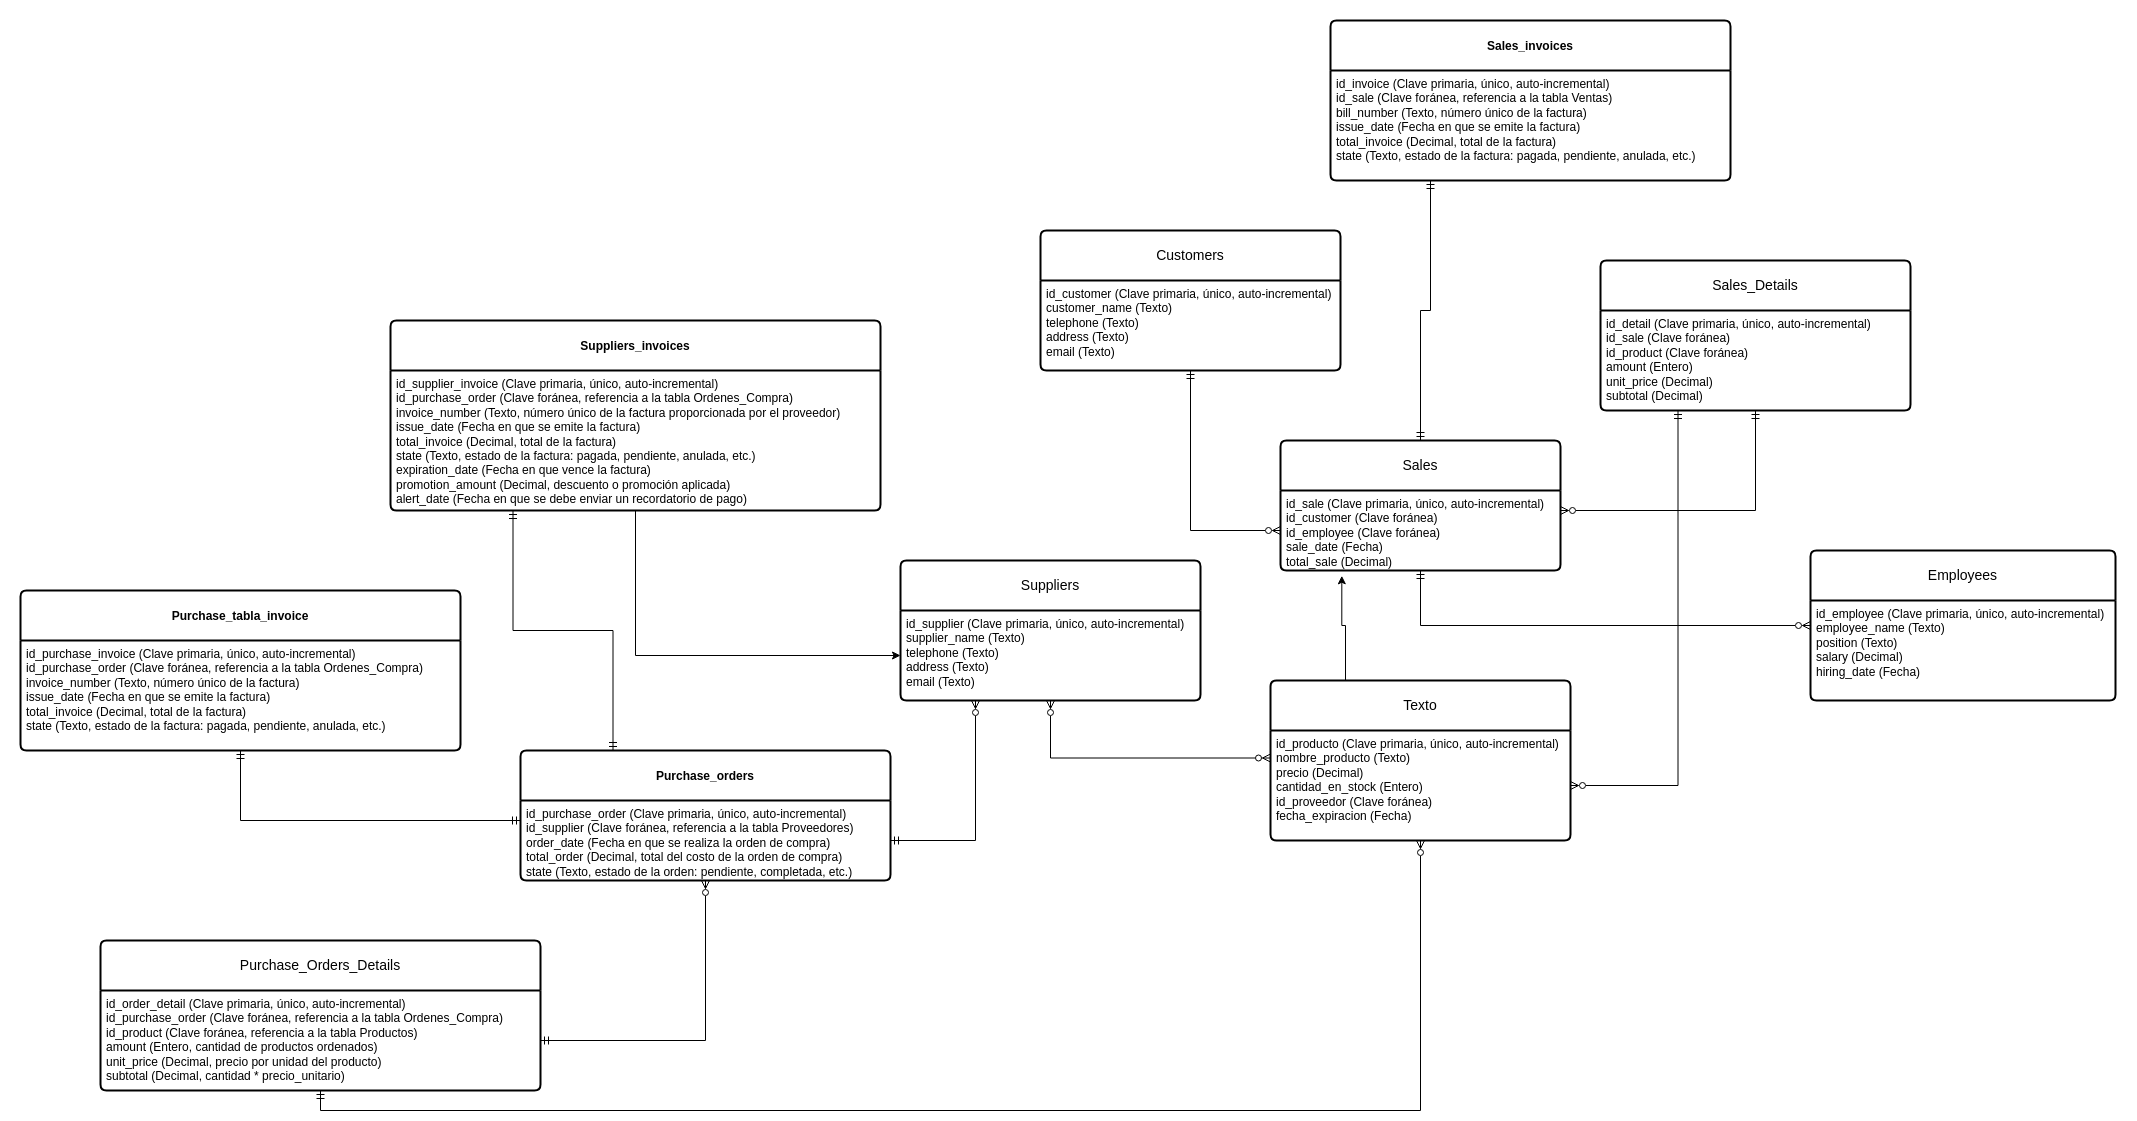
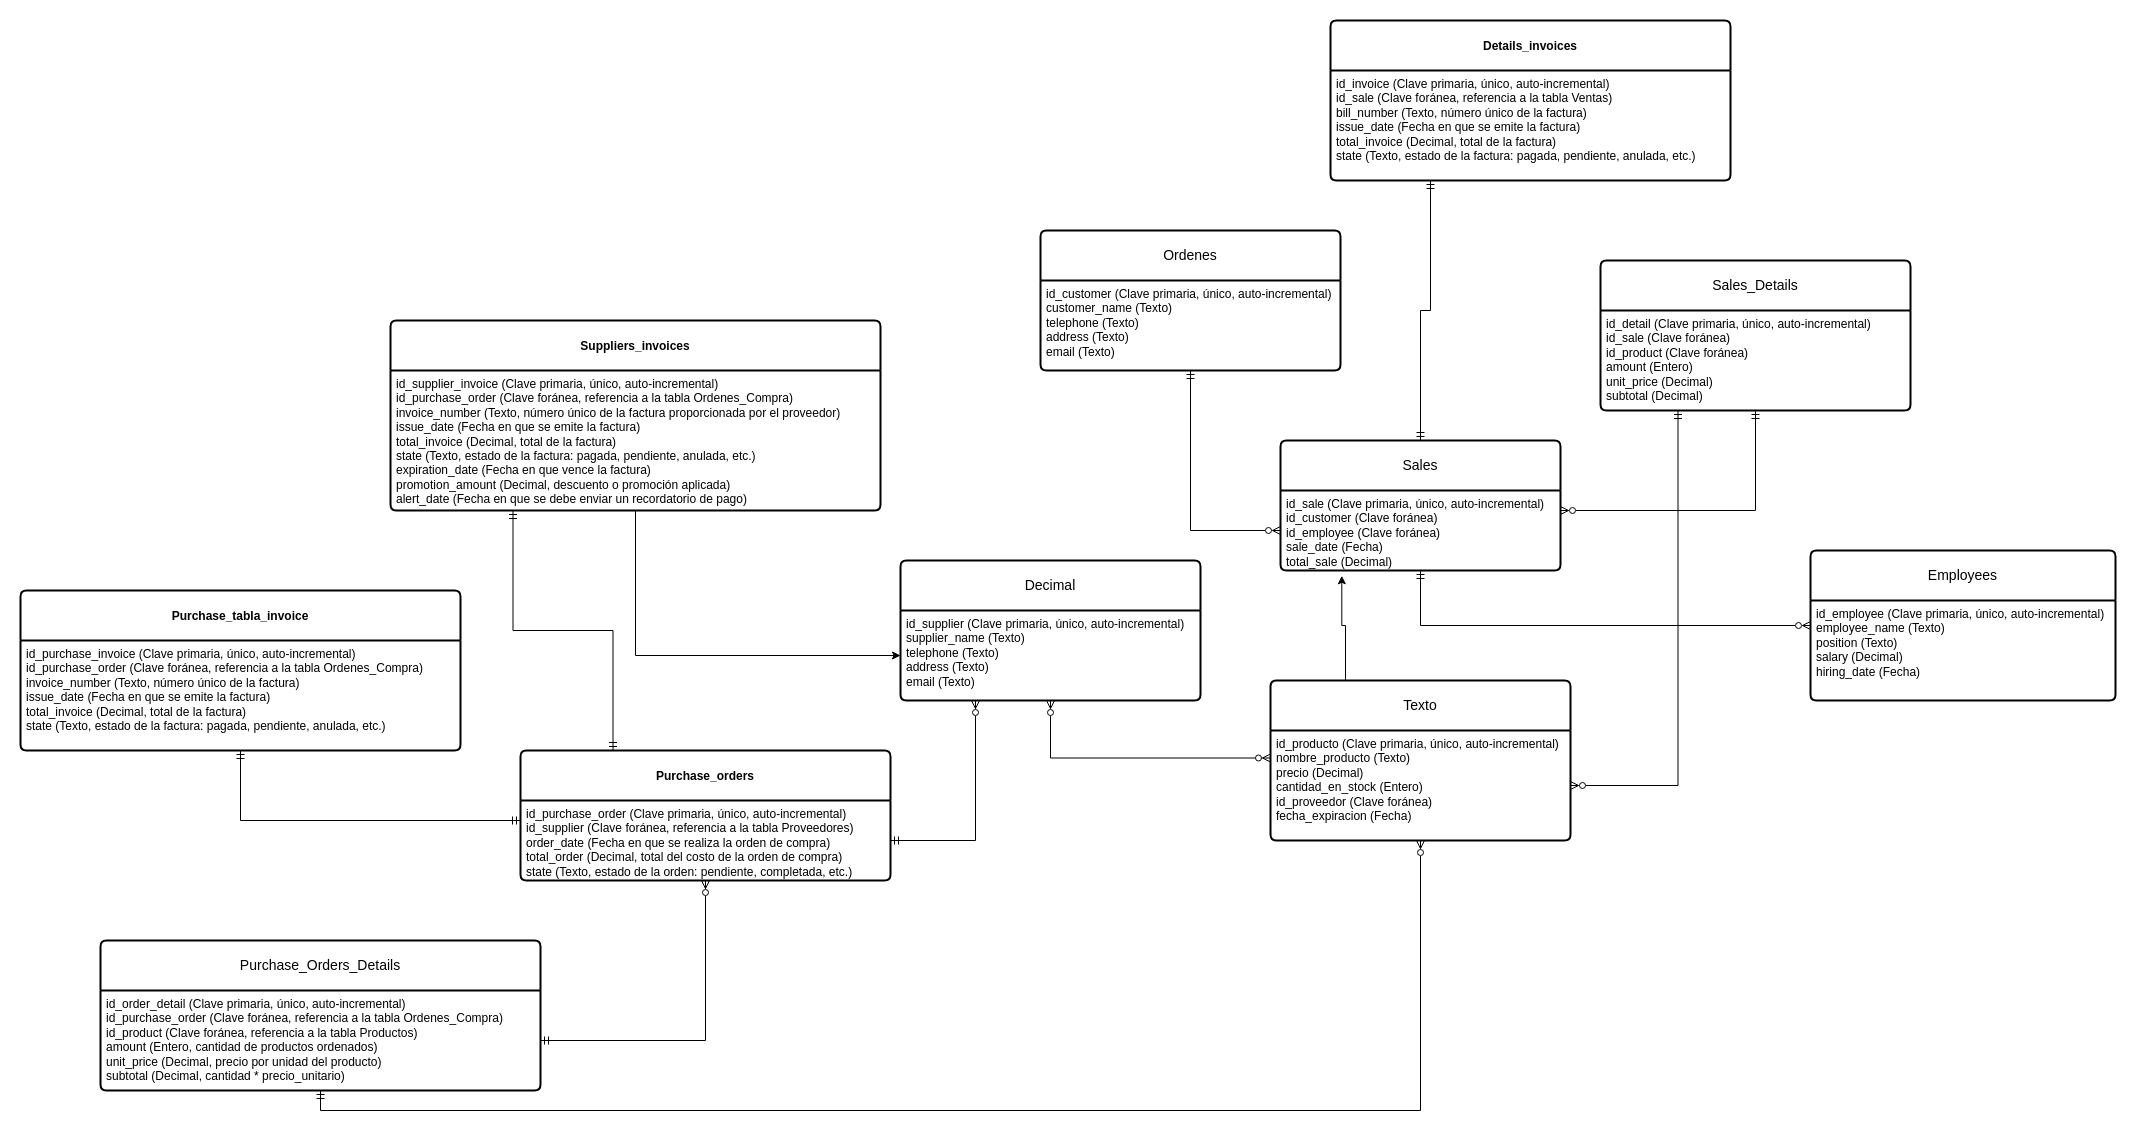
node "Sales_invoices": label "Sales_invoices" -> "Details_invoices"
node "Customers": label "Customers" -> "Ordenes"
node "Suppliers": label "Suppliers" -> "Decimal"
